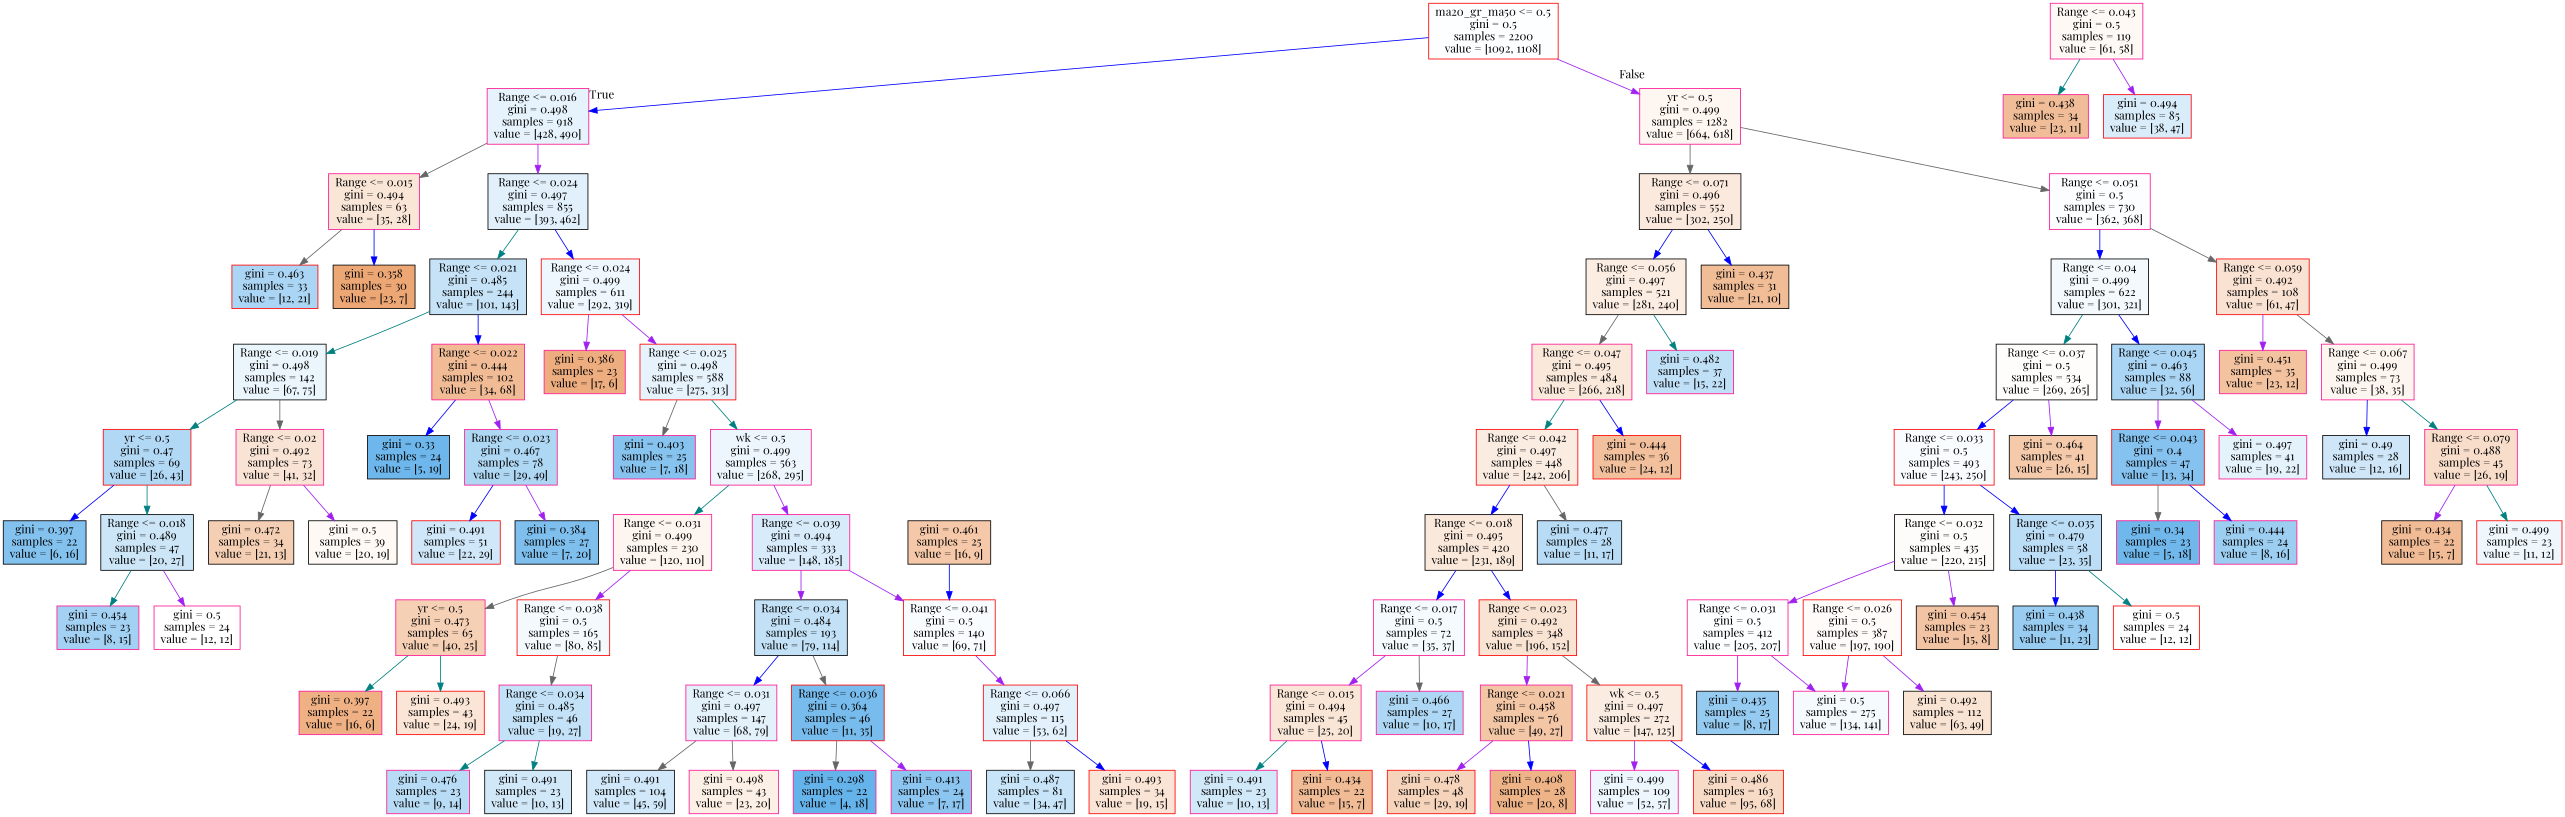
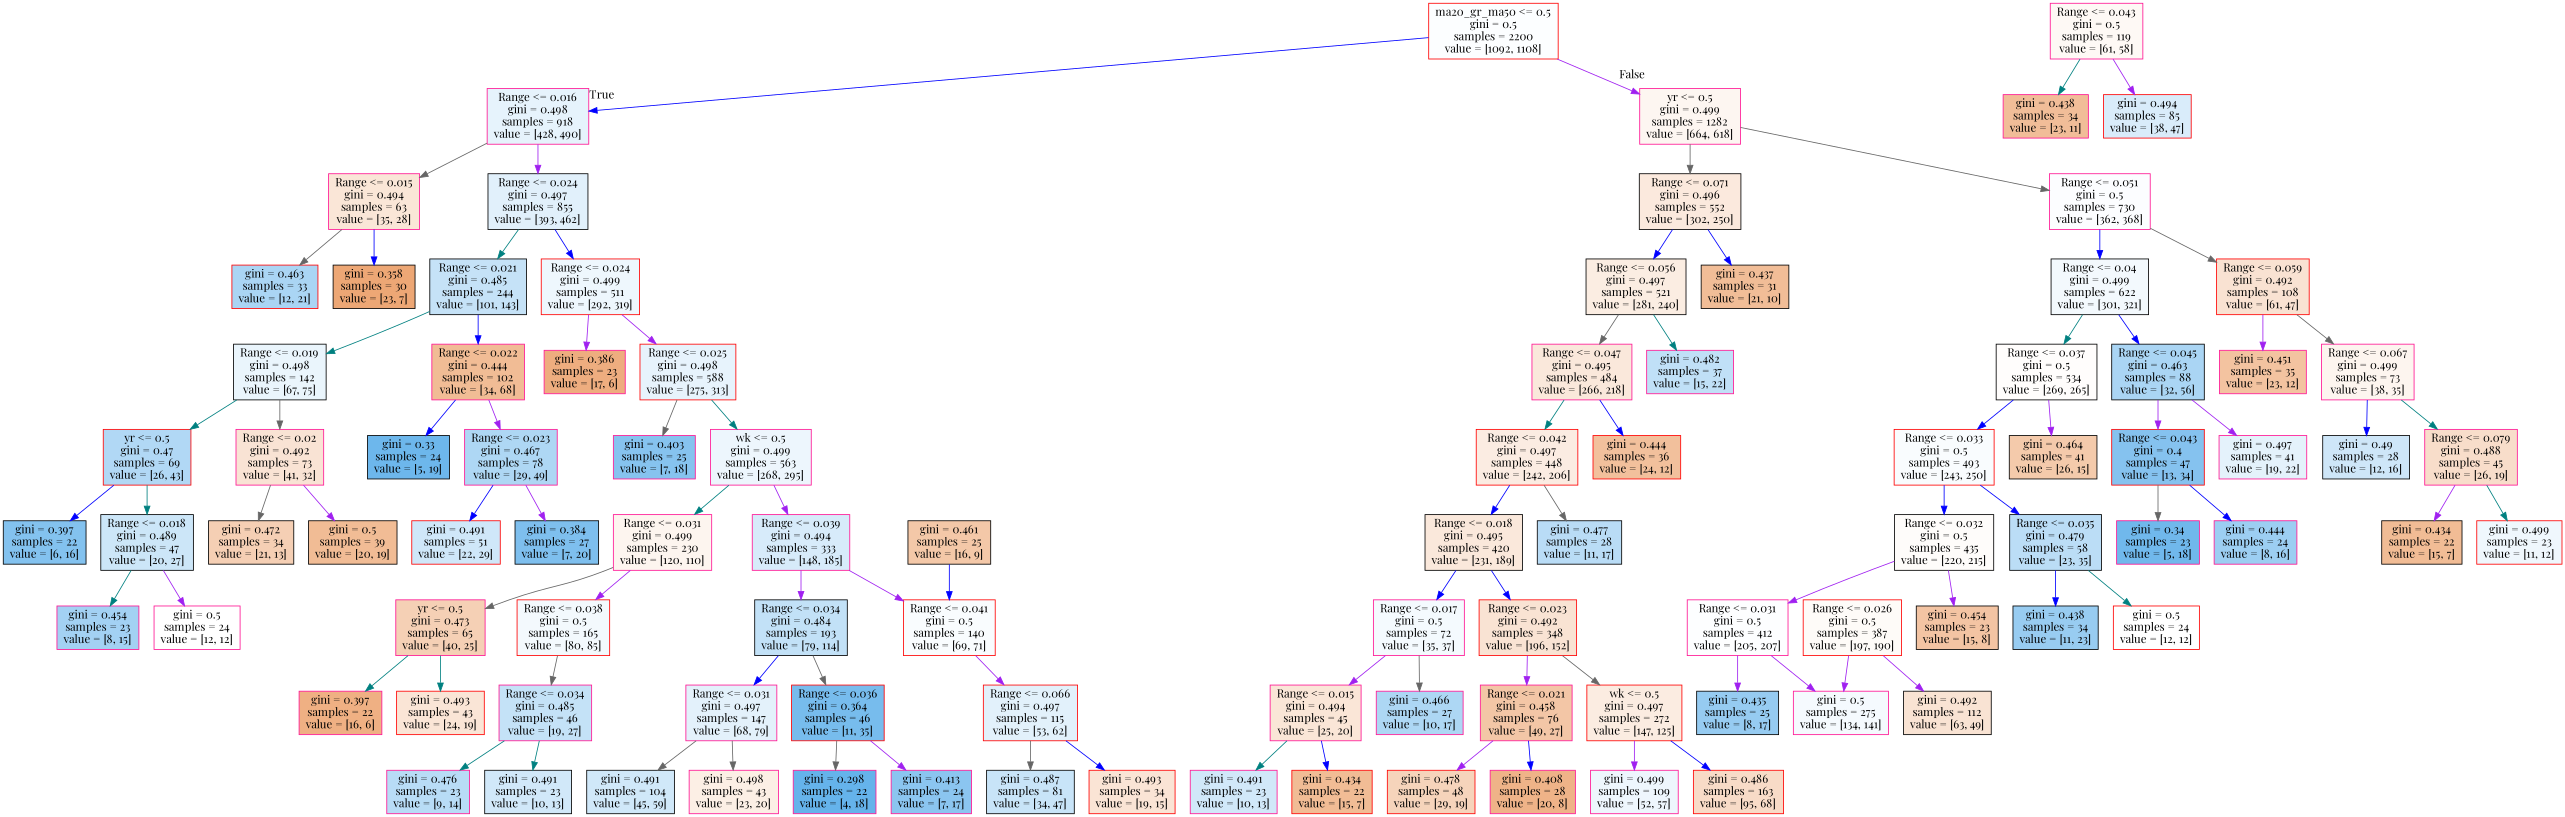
node "Range <= 0.024 gini = 0.499 samples = 611 value = [292, 319]": label "Range <= 0.024 gini = 0.499 samples = 611 value = [292, 319]" -> "Range <= 0.024 gini = 0.499 samples = 511 value = [292, 319]"
node "gini = 0.5 samples = 39 value = [20, 19]": fillcolor #fef9f5 -> #f1bc95
